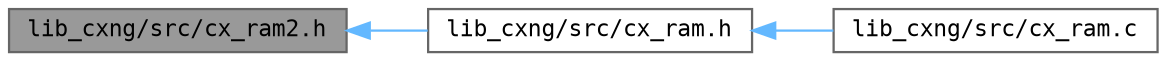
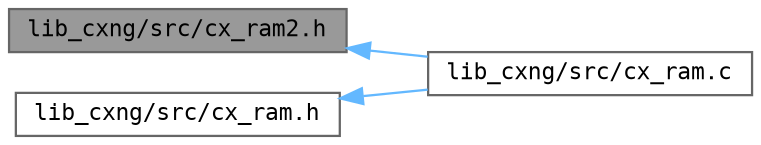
edge "lib_cxng/src/cx_ram.h" -> "lib_cxng/src/cx_ram2.h": now "lib_cxng/src/cx_ram.c" -> "lib_cxng/src/cx_ram2.h"
